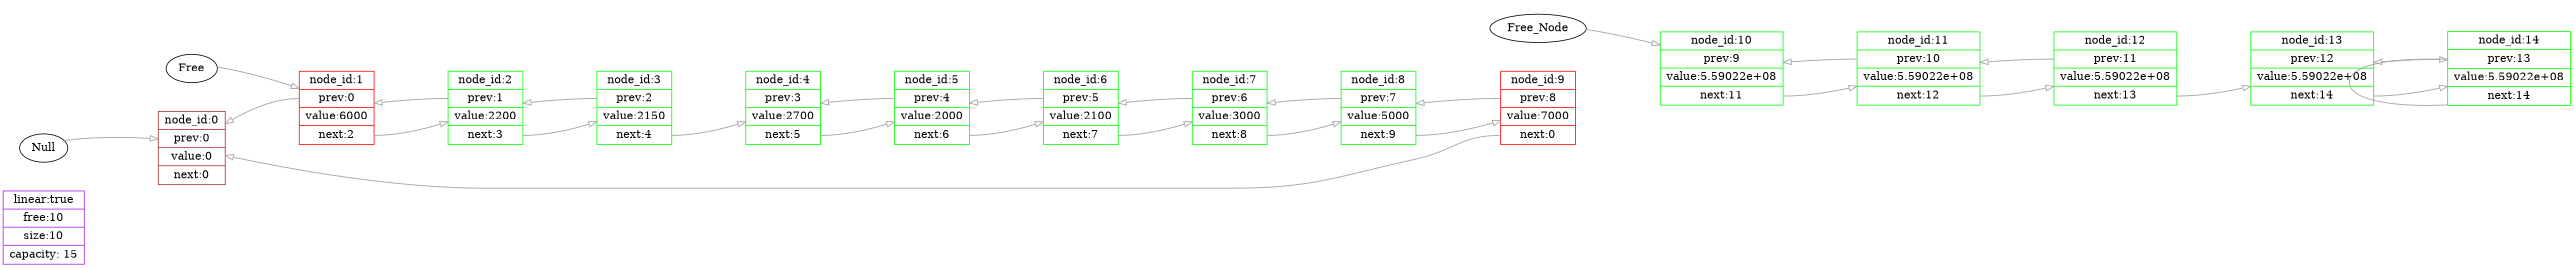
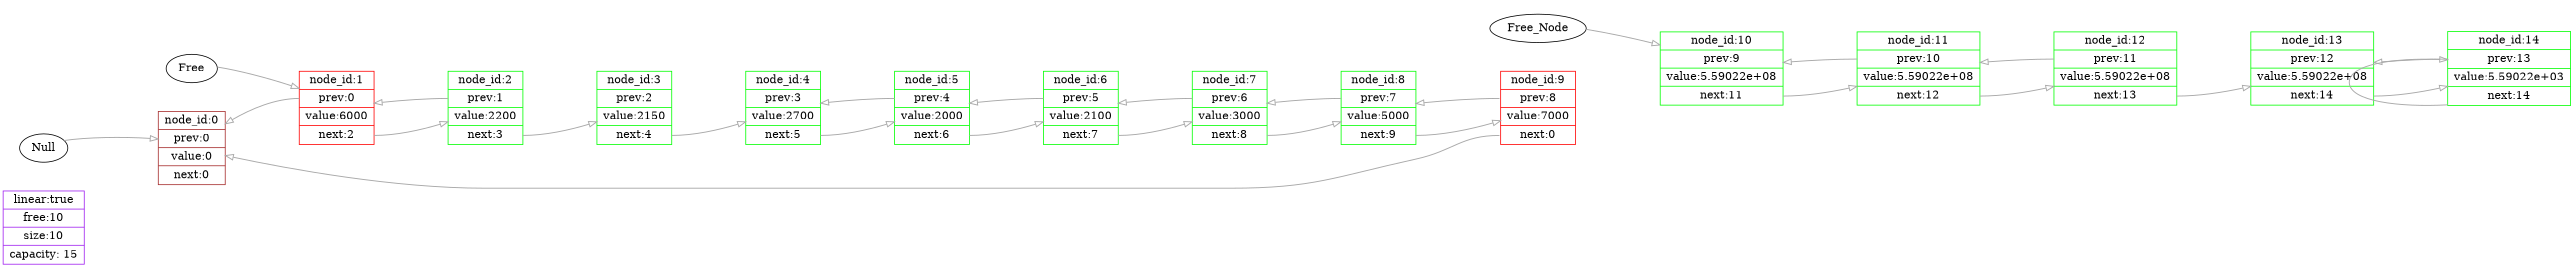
node "node_id:14": text "value:5.59022e+08" -> "value:5.59022e+03"
edge "node_id:3" -> "node_id:2": removed
